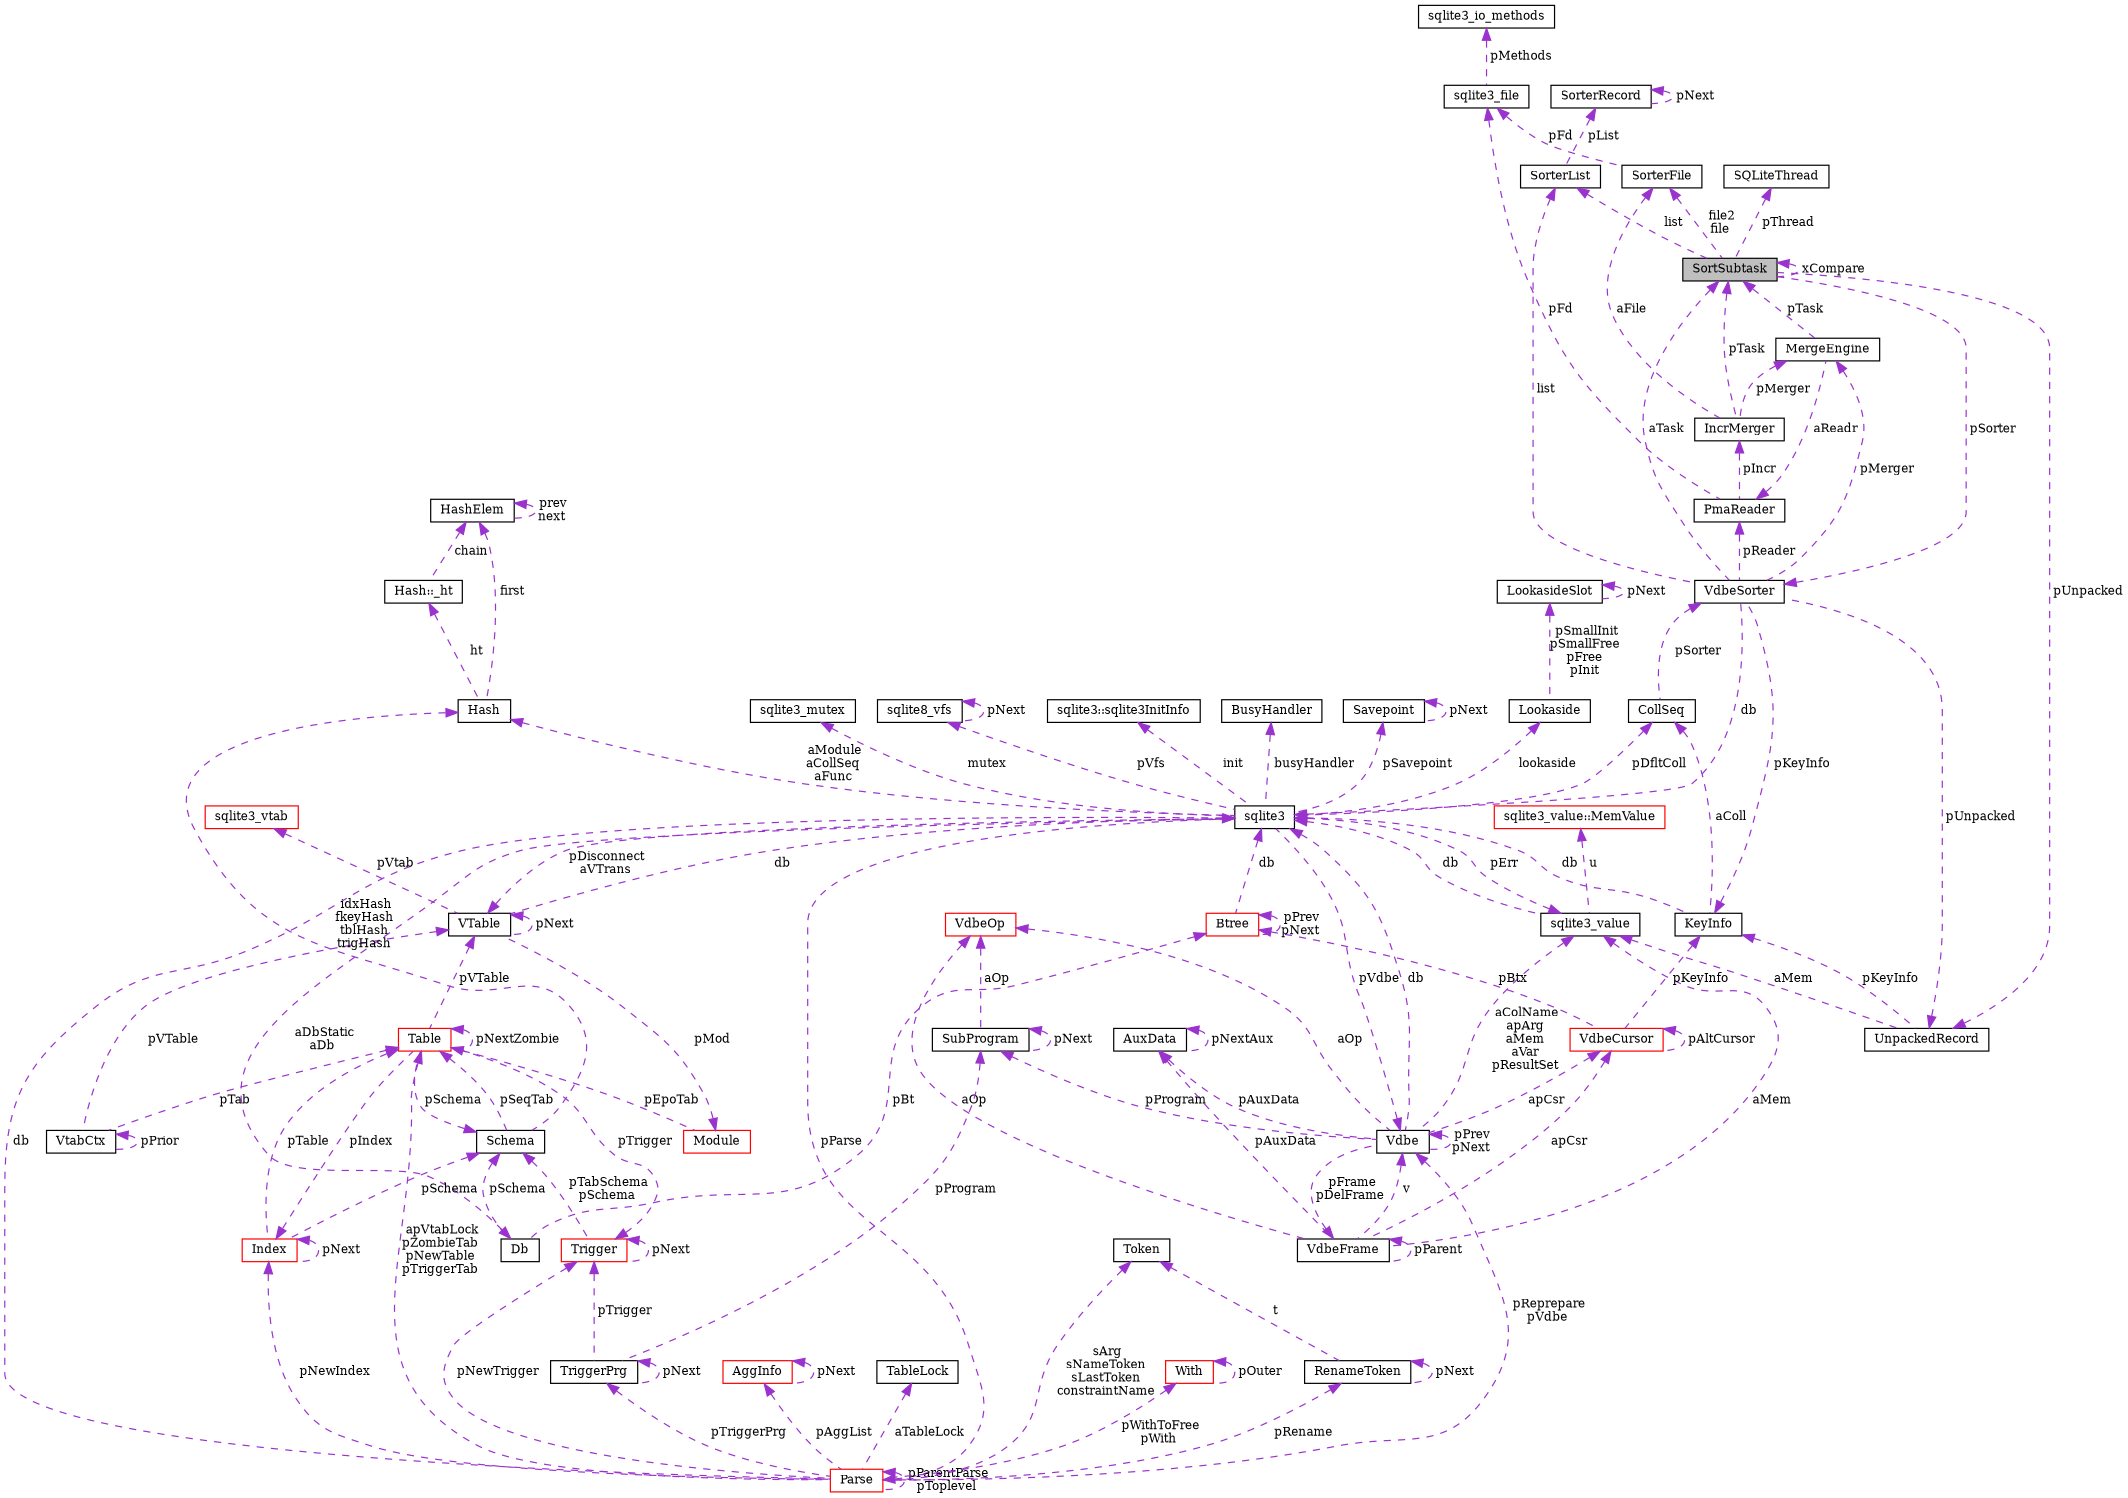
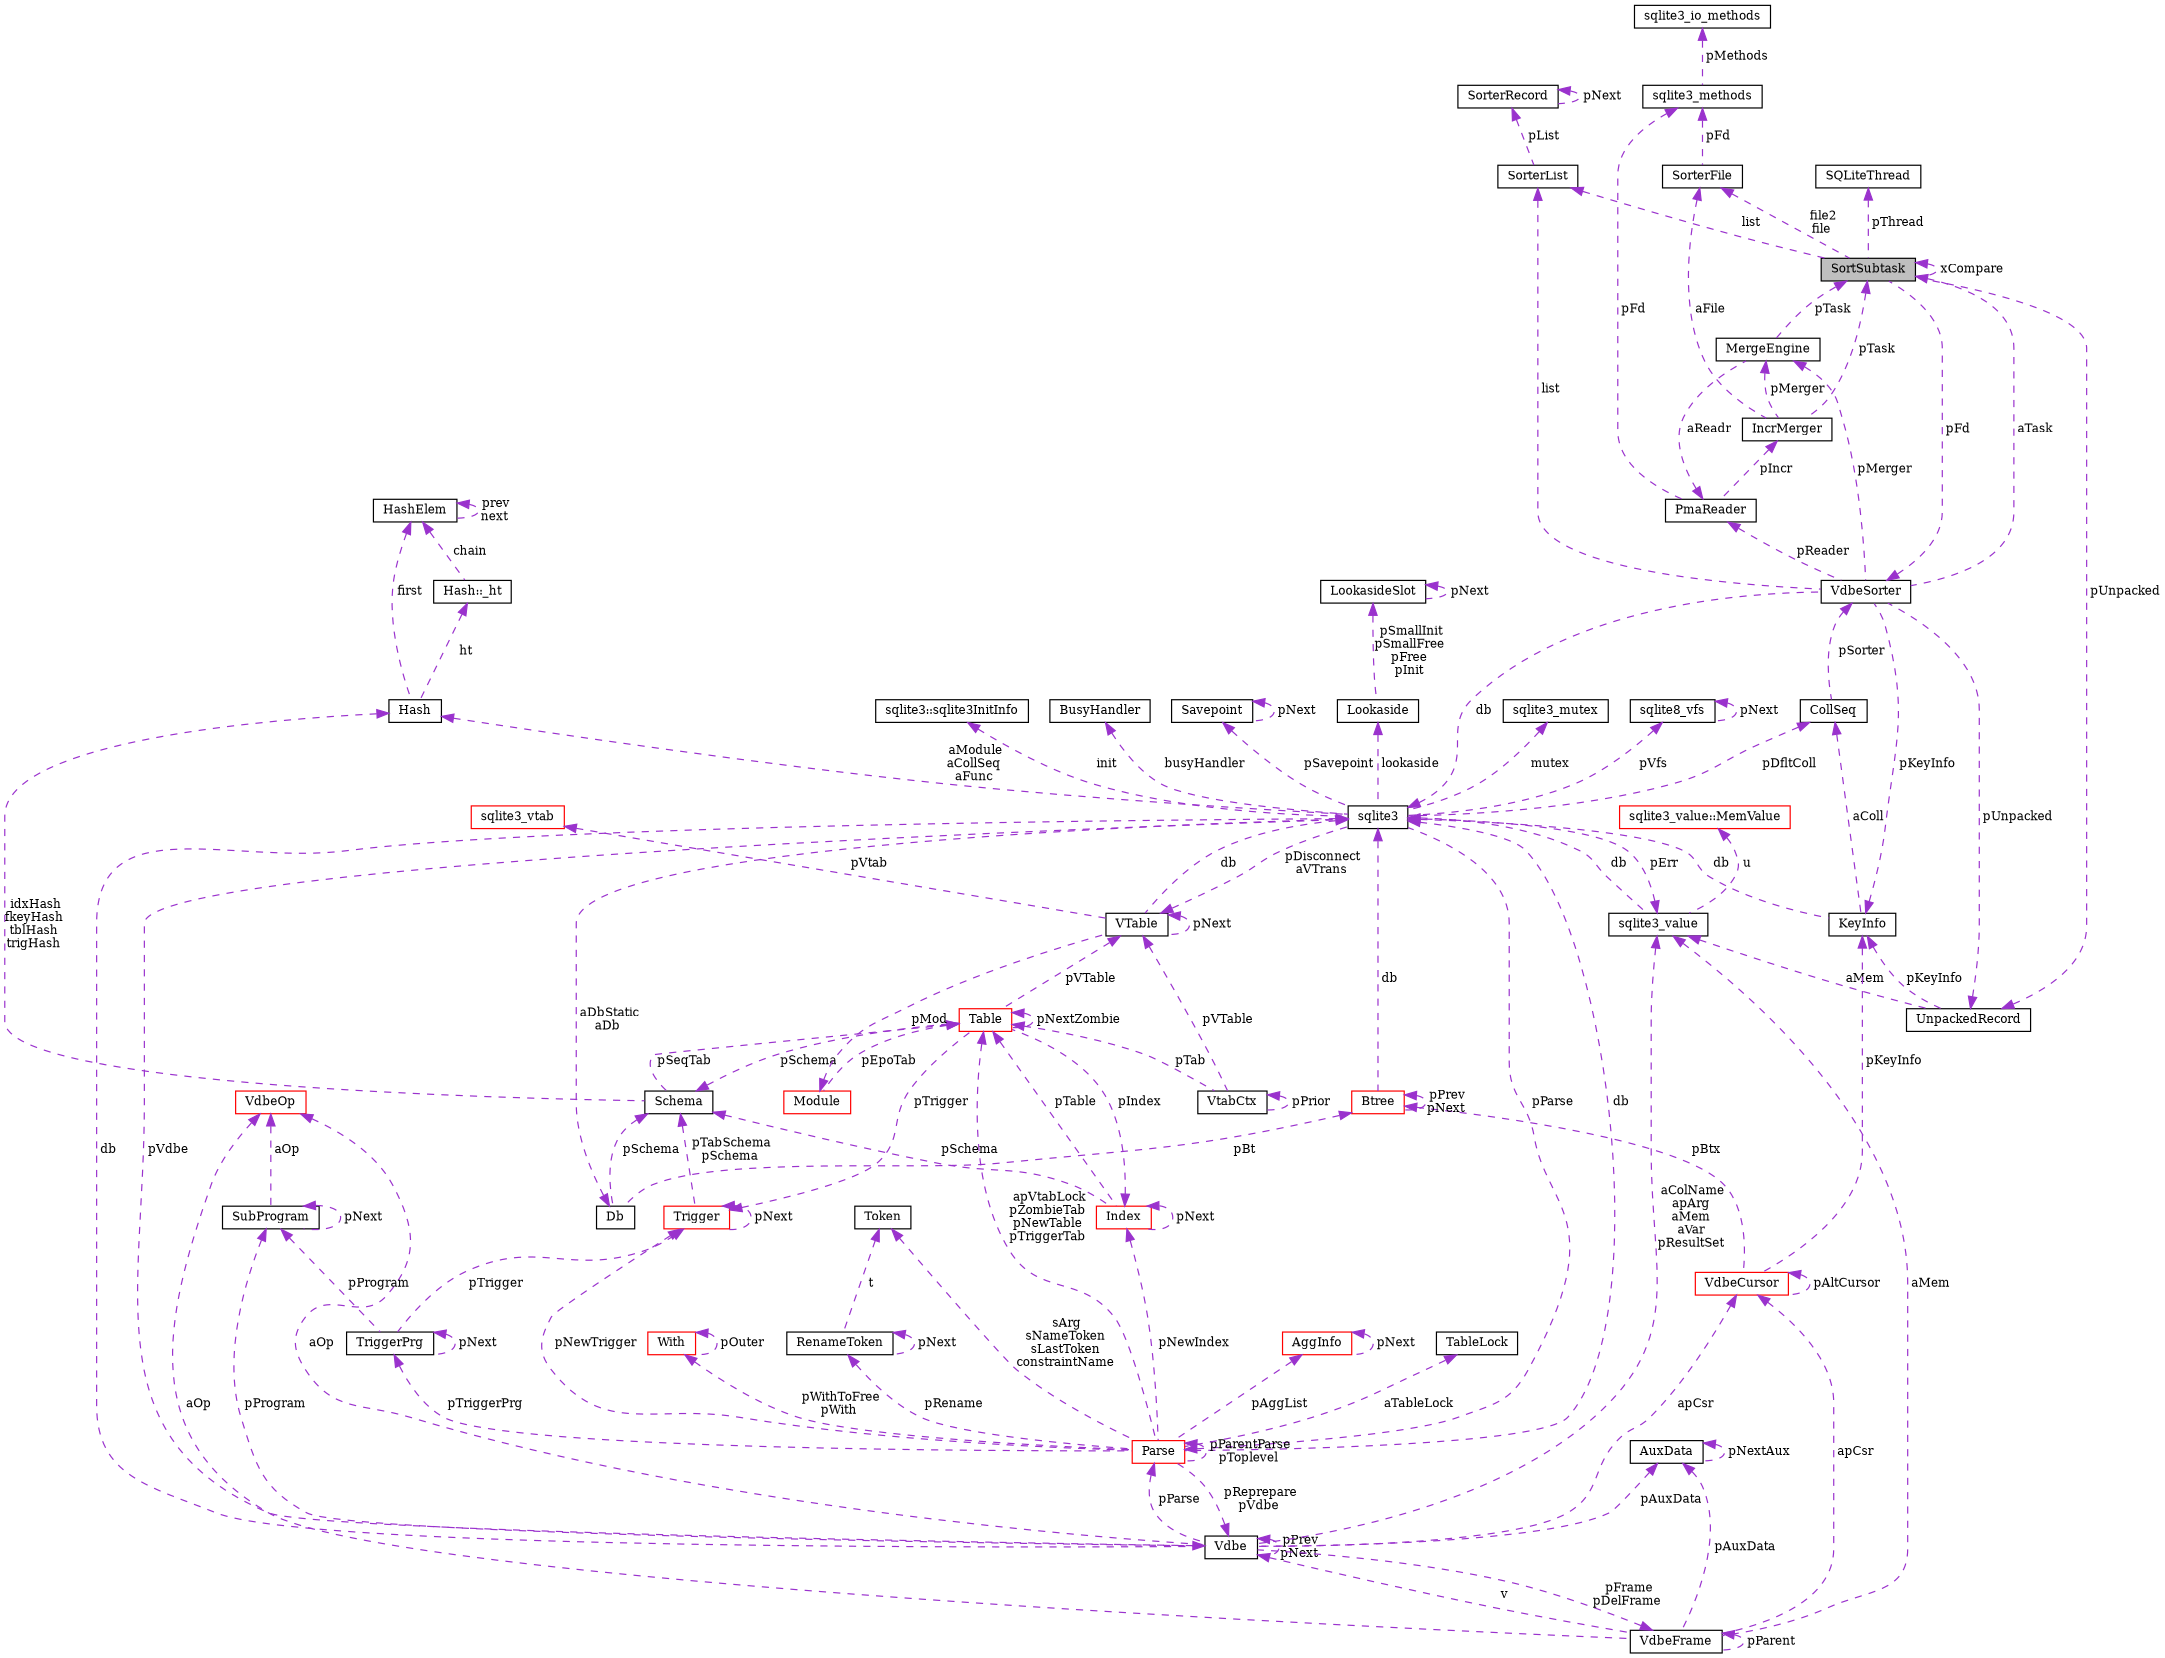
node "sqlite3_file": label "sqlite3_file" -> "sqlite3_methods"
edge "SortSubtask" -> "VdbeSorter": label " pSorter" -> " pFd"
edge "Vdbe" -> "Parse": added, label "pParse"
